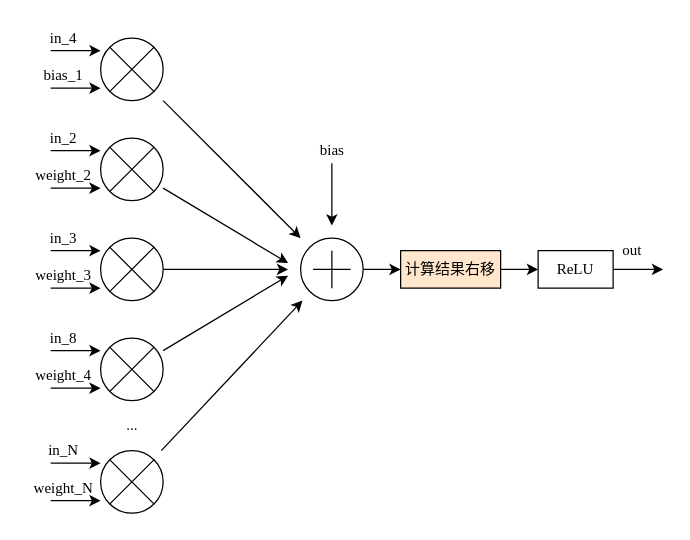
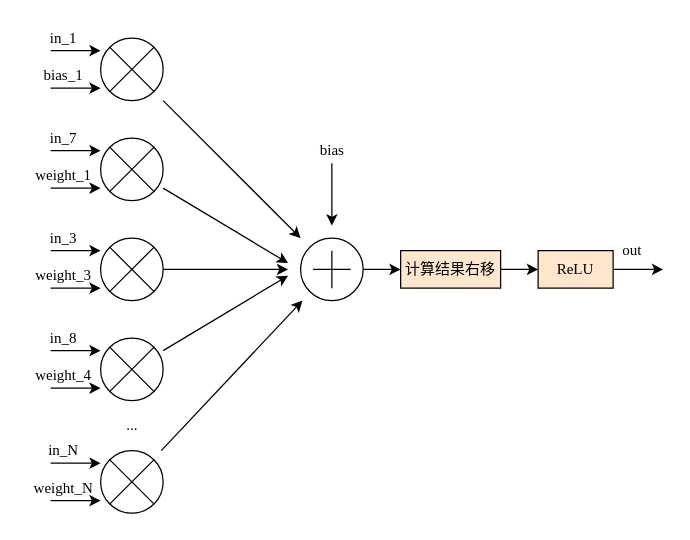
node "in_4": label "in_4" -> "in_1"
node "in_2": label "in_2" -> "in_7"
node "weight_2": label "weight_2" -> "weight_1"
node "ReLU": fillcolor #ffffff -> #ffe6cc
